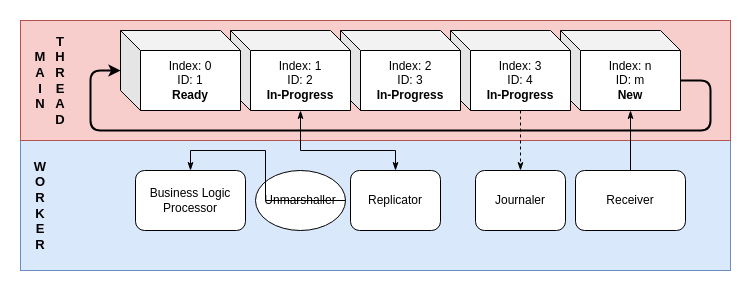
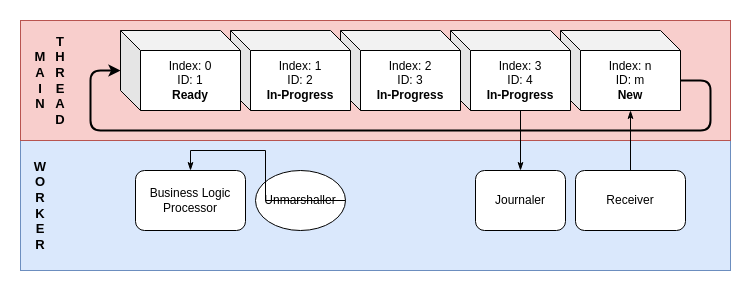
edge "Index: 3 ID: 4 In-Progress" -> "Journaler": style dashed -> solid
edge "Index: 1 ID: 2 In-Progress" -- "Replicator": removed
node "Replicator": removed
